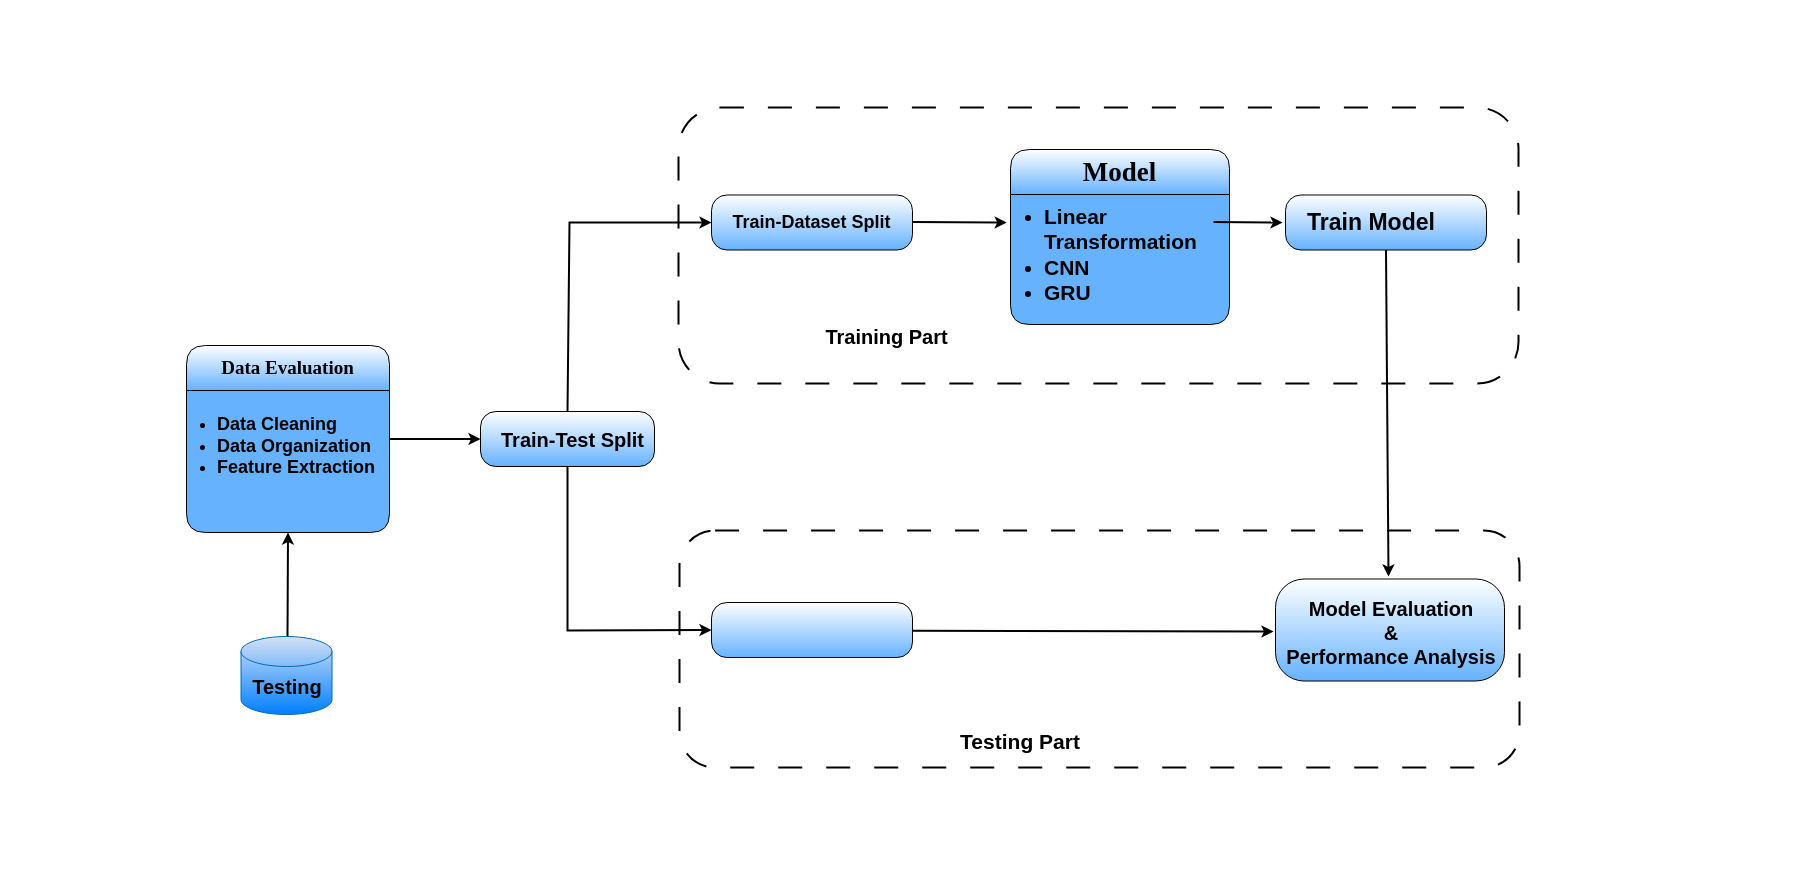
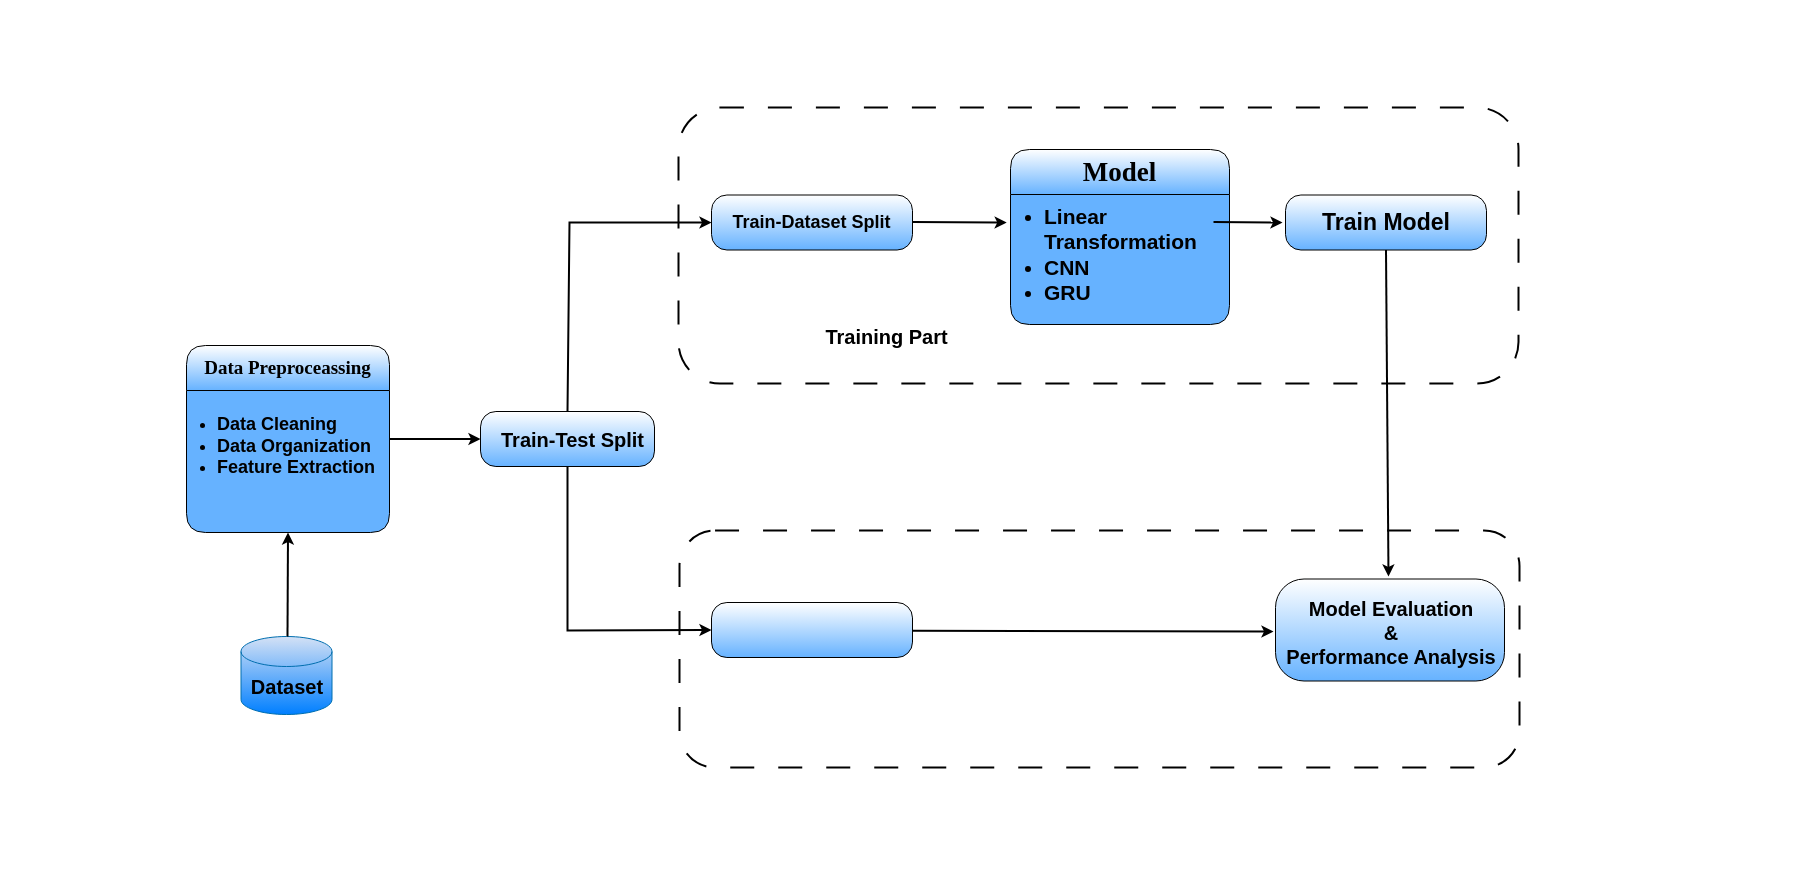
node "Train Model": moved (1371, 223) -> (1386, 223)
node "Data Evaluation": label "Data Evaluation" -> "Data Preproceassing"
node "Testing": label "Testing" -> "Dataset"
node "Testing Part": removed
